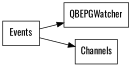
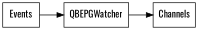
edge "Events" -> "Channels": now "QBEPGWatcher" -> "Channels"
